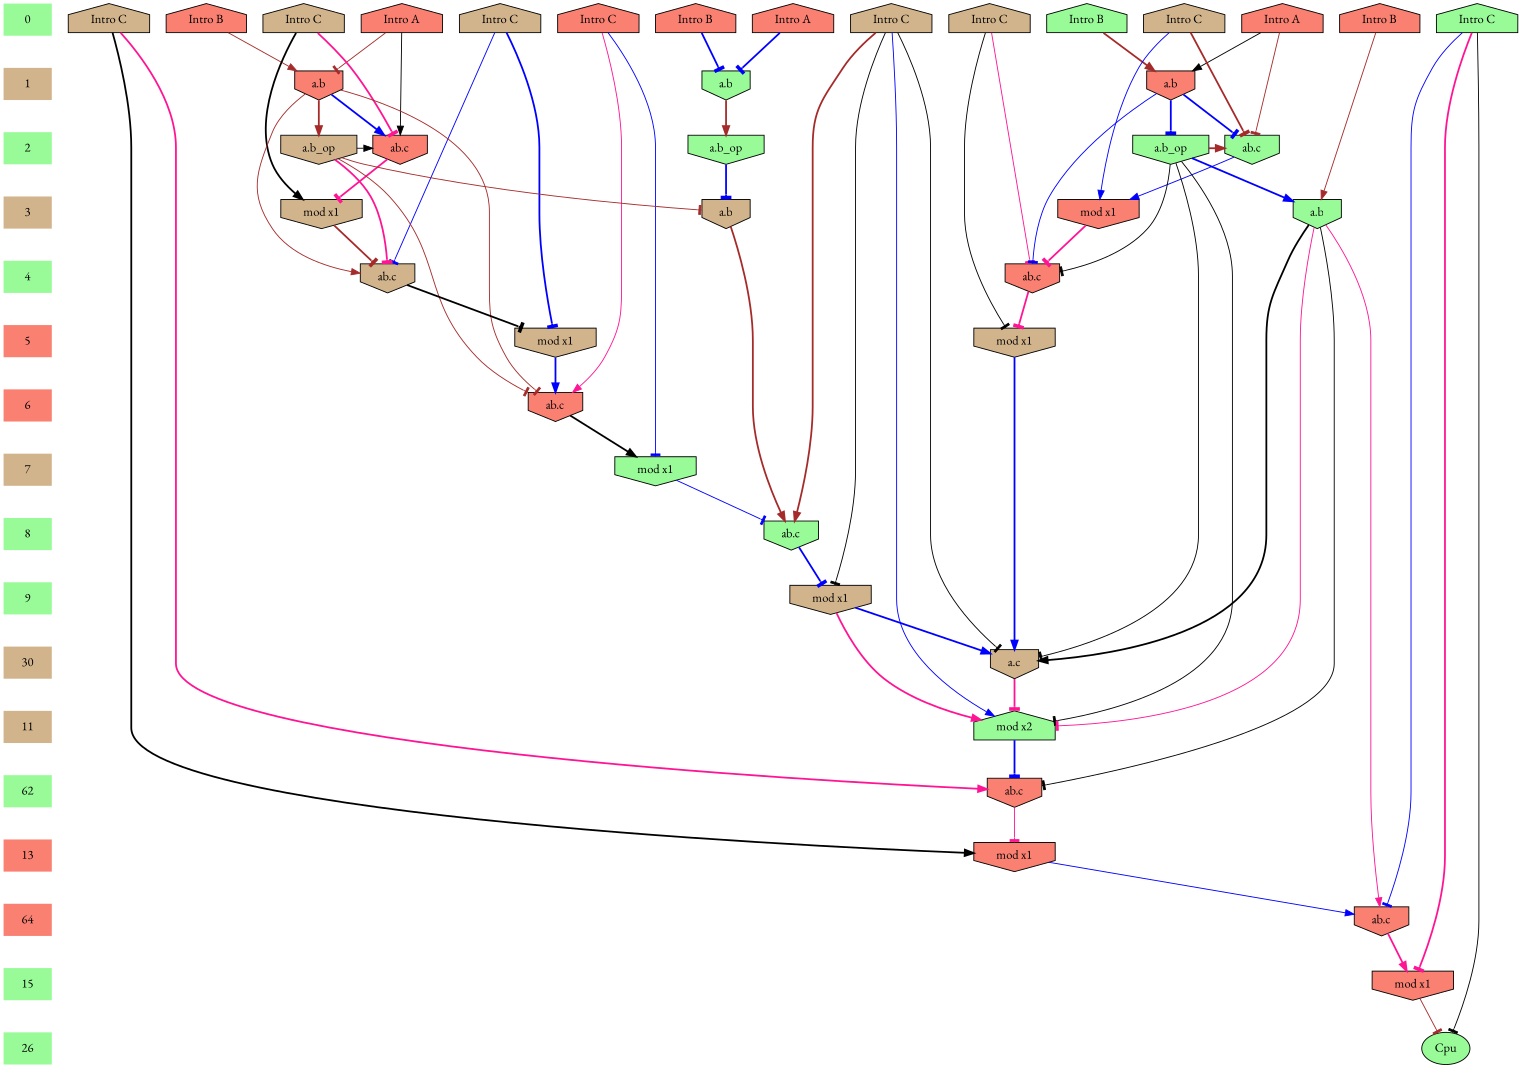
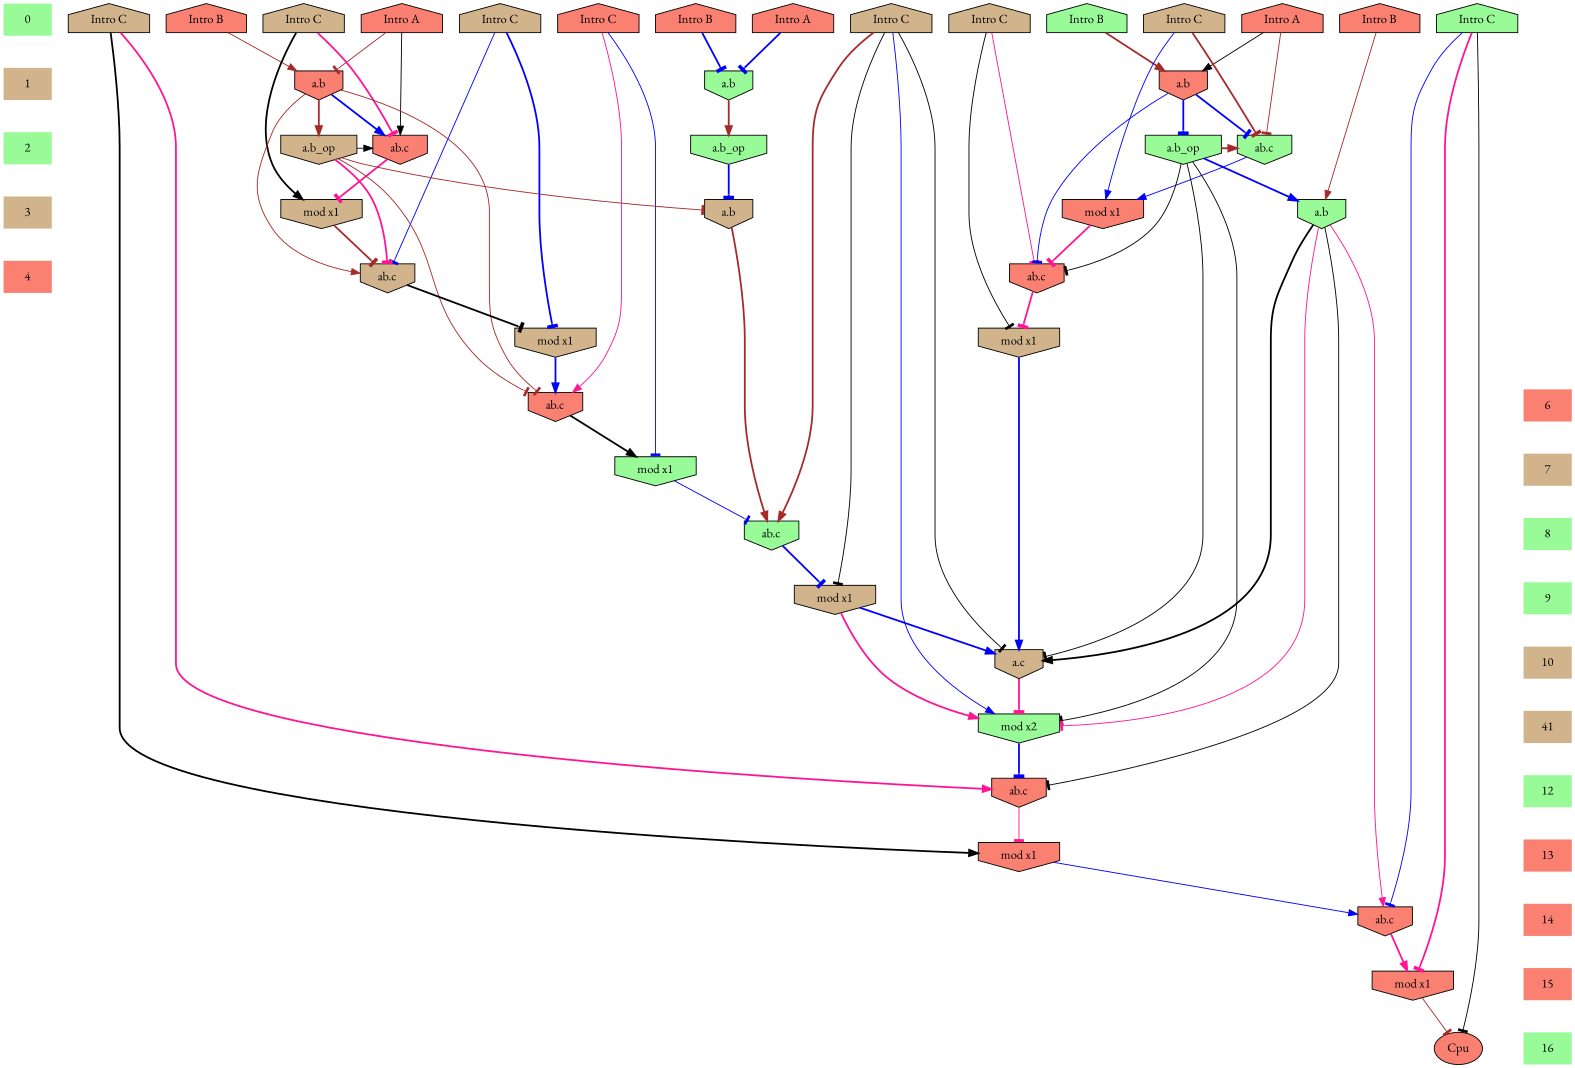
node "4": fillcolor palegreen -> salmon
node "5": removed
node "30": label "30" -> "10"
node "11": label "11" -> "41"
node "mod x2": shape house -> invhouse
node "62": label "62" -> "12"
node "64": label "64" -> "14"
node "15": fillcolor palegreen -> salmon
node "26": label "26" -> "16"
node "Cpu": fillcolor palegreen -> salmon
